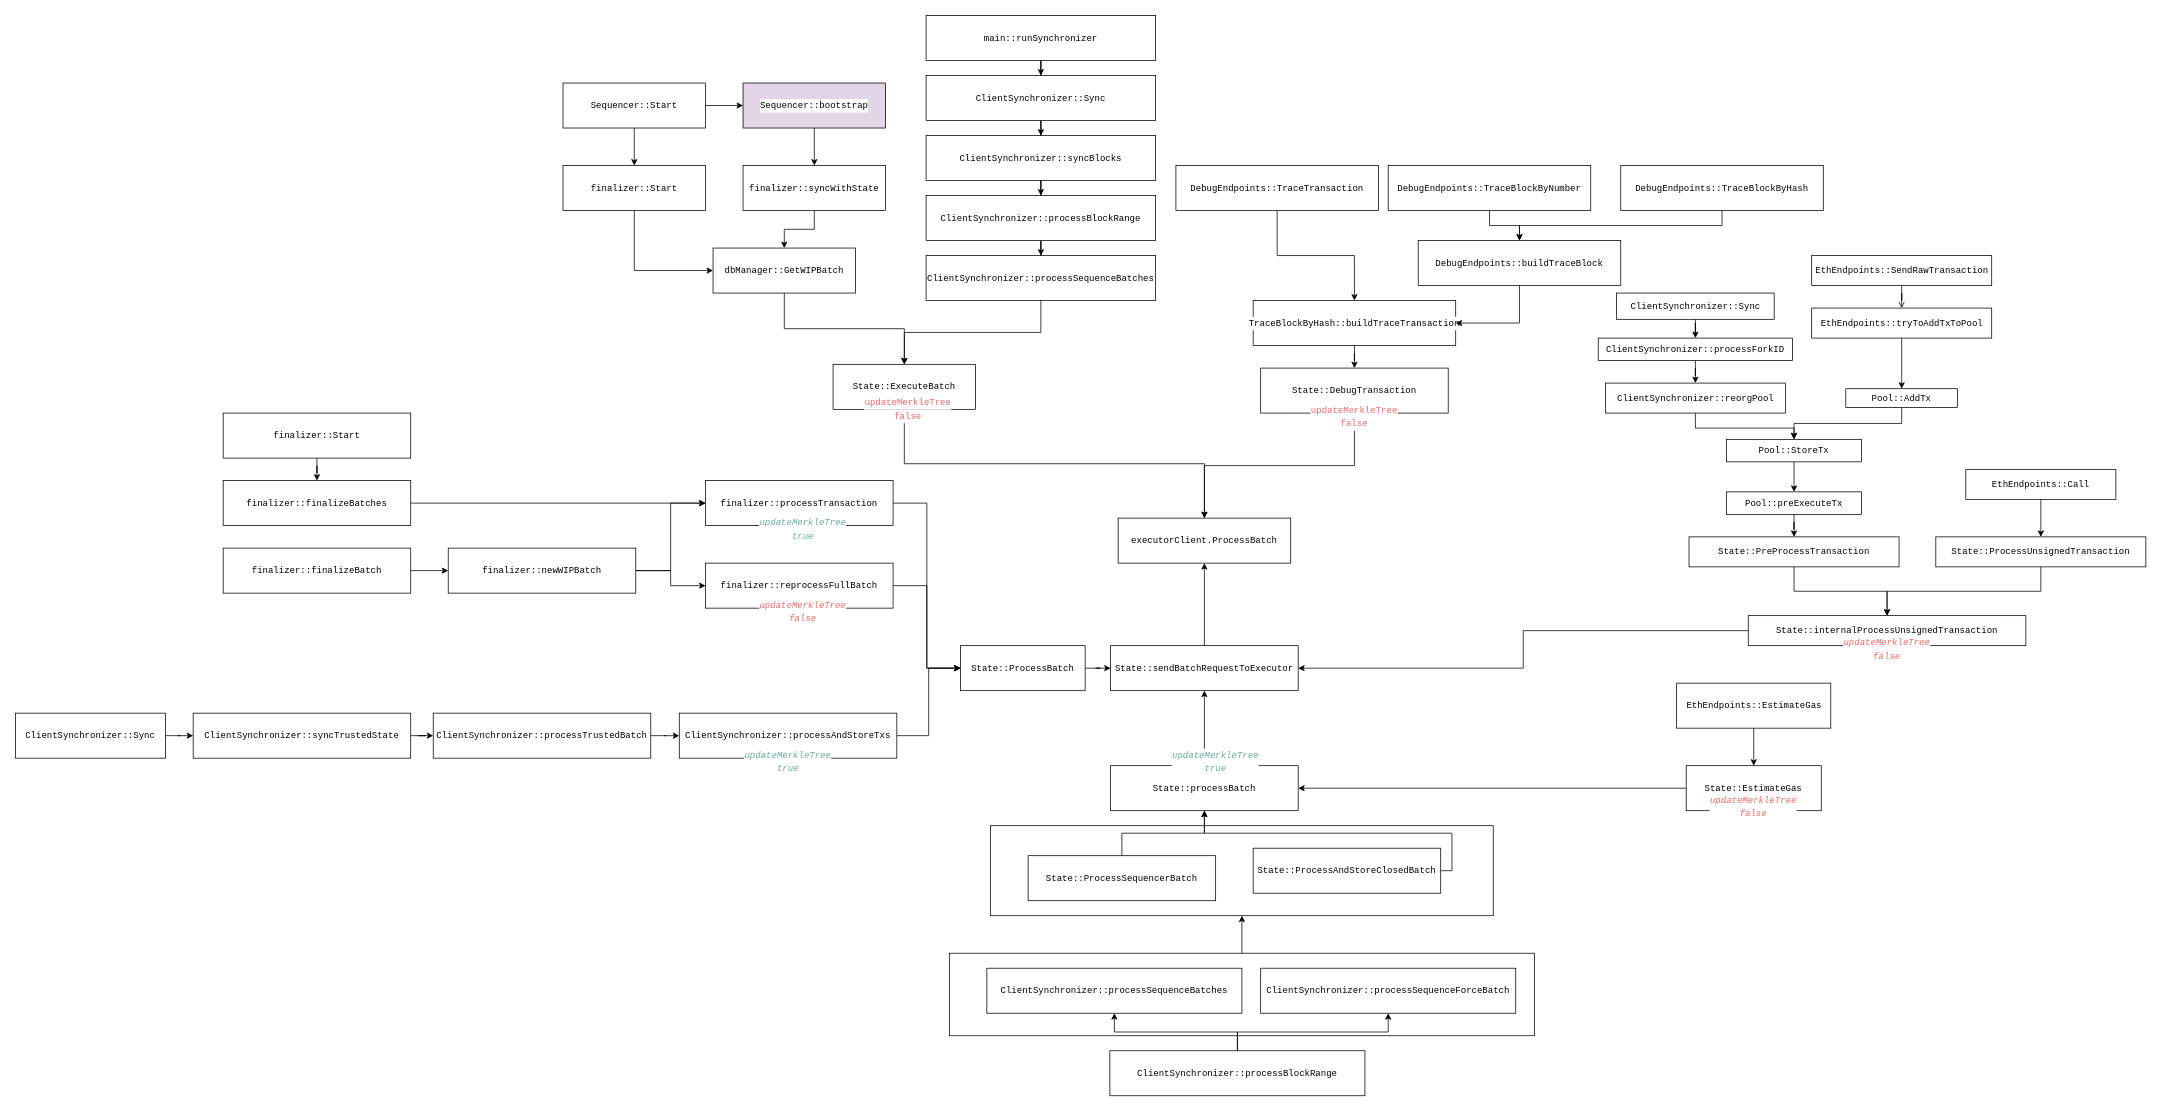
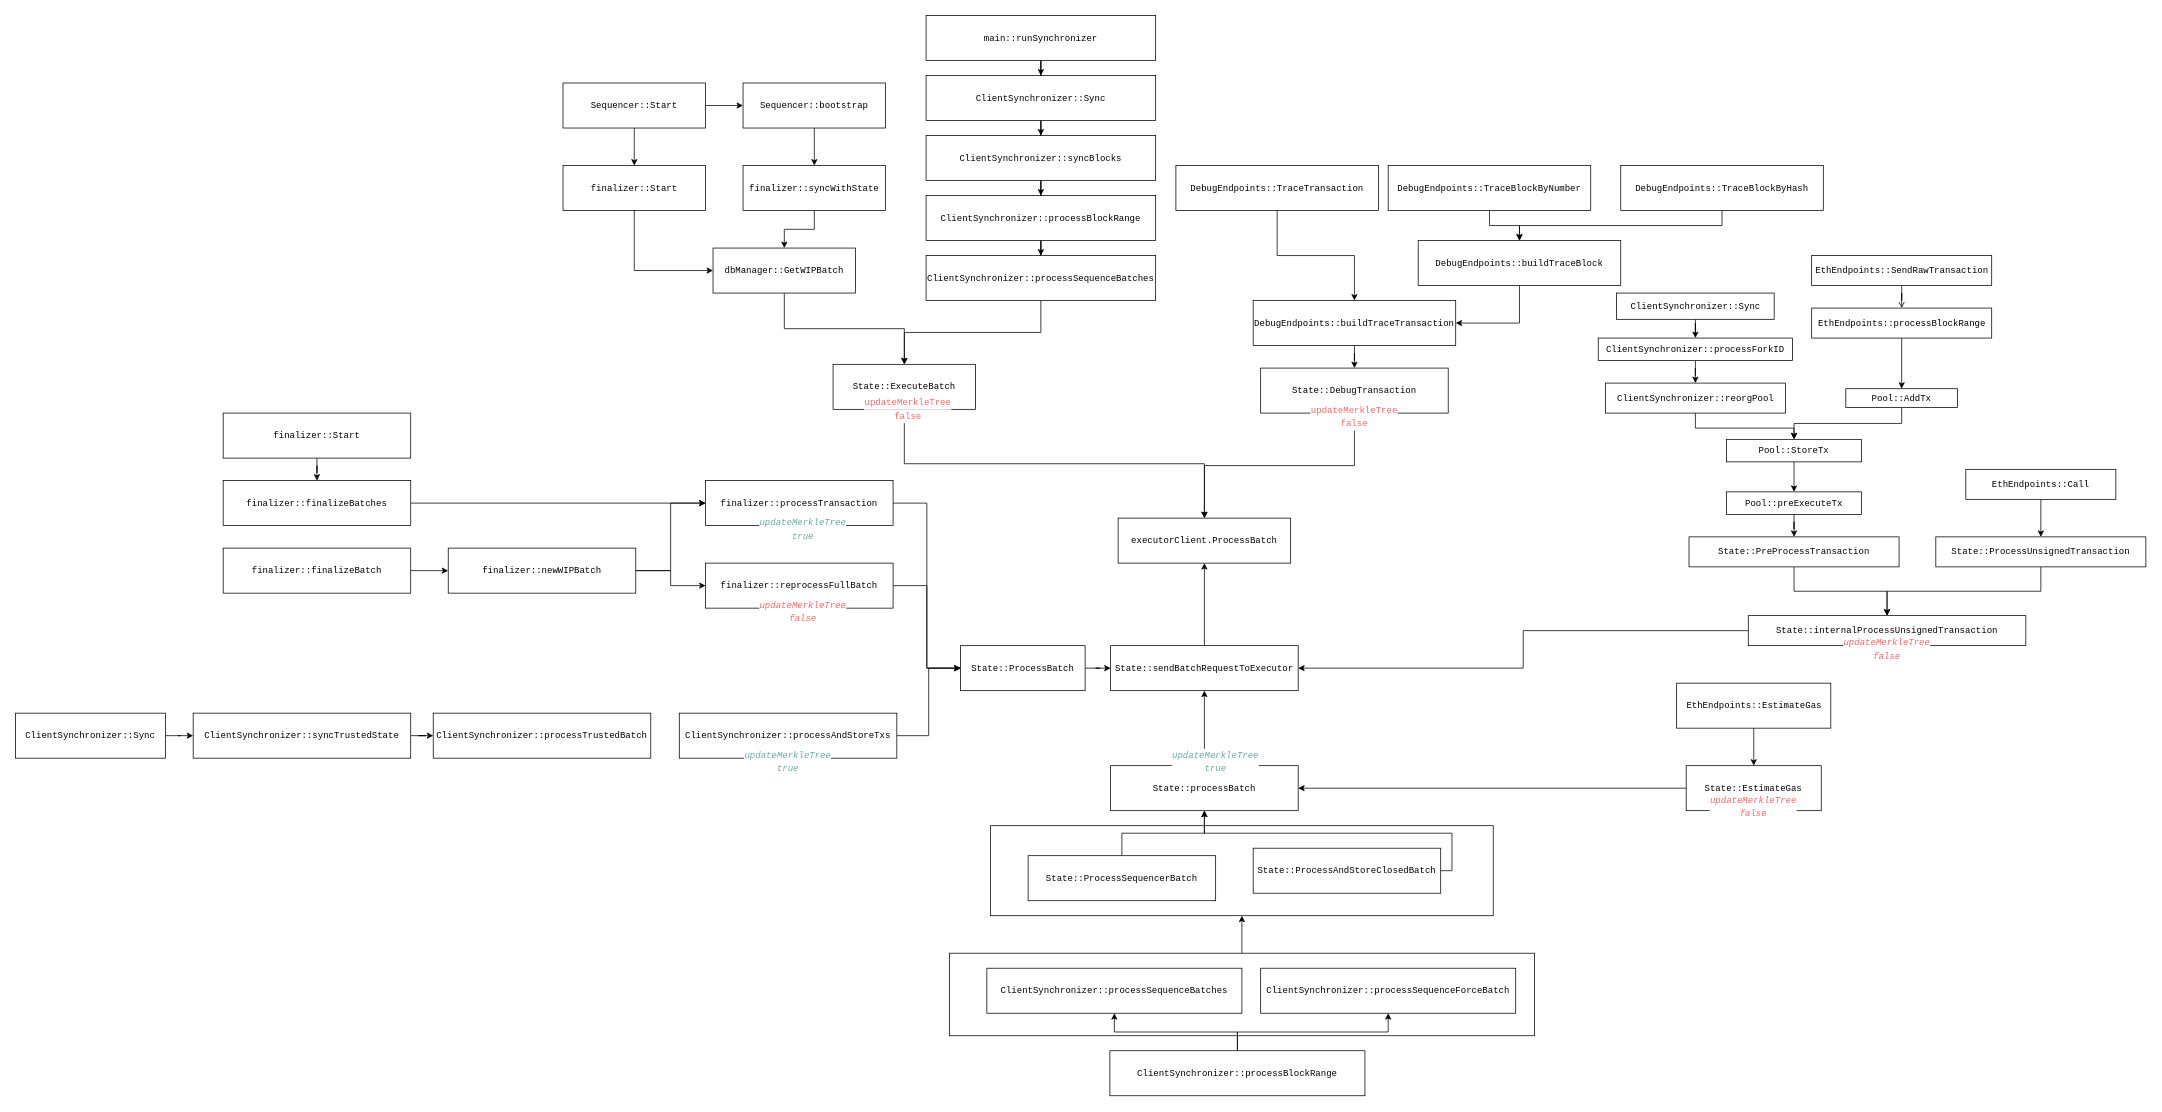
node "Sequencer::bootstrap": fillcolor #e1d5e7 -> #ffffff
node "TraceBlockByHash::buildTraceTransaction": label "TraceBlockByHash::buildTraceTransaction" -> "DebugEndpoints::buildTraceTransaction"
node "EthEndpoints::tryToAddTxToPool": label "EthEndpoints::tryToAddTxToPool" -> "EthEndpoints::processBlockRange"
edge "ClientSynchronizer::processTrustedBatch" -> "ClientSynchronizer::processAndStoreTxs": removed
